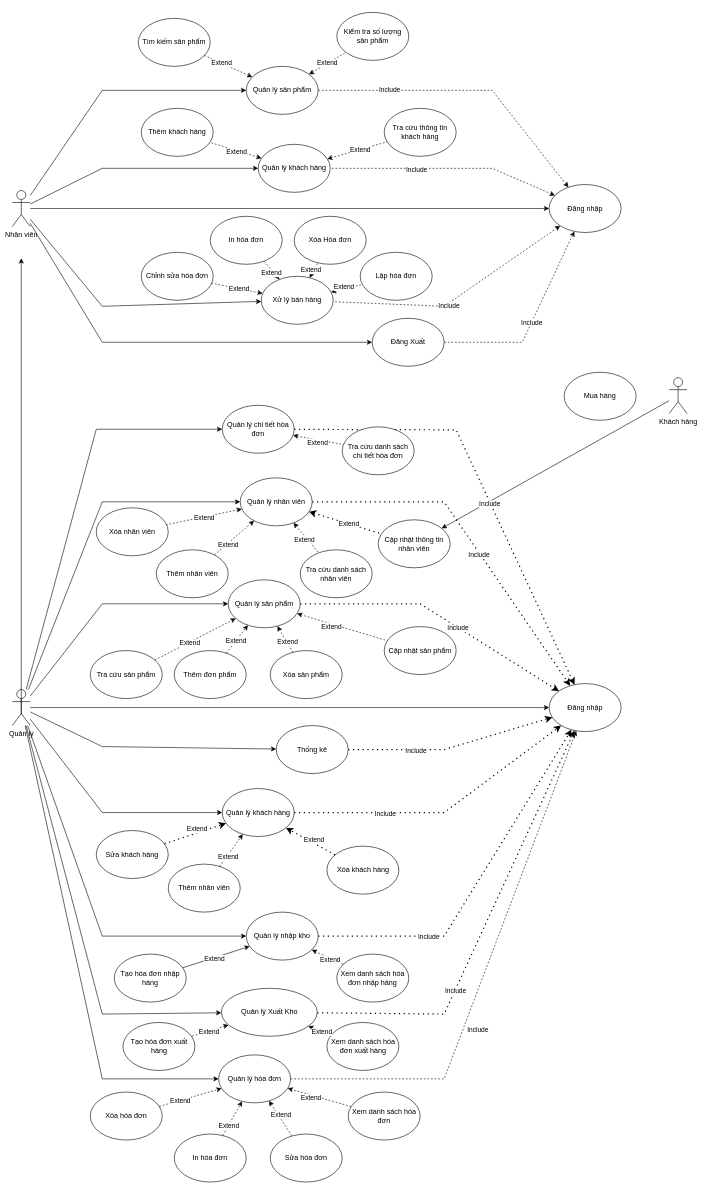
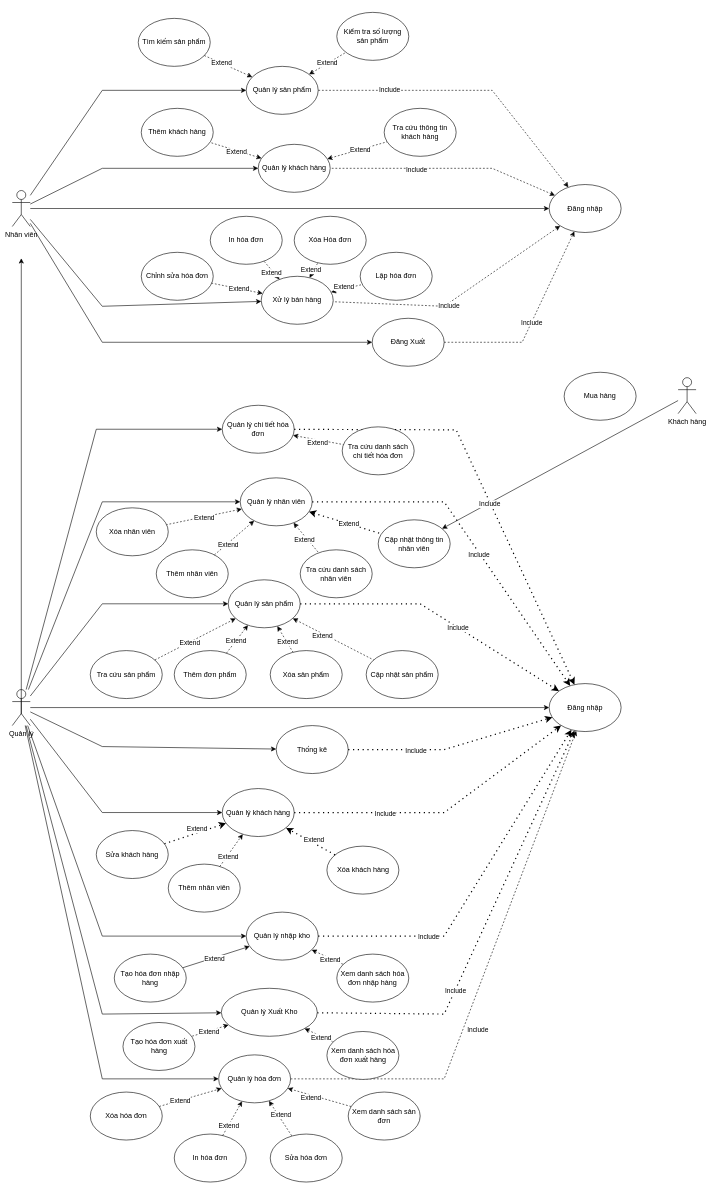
node "Khách hàng": moved (678, 396) -> (687, 396)
node "Cập nhật sản phẩm": moved (420, 651) -> (402, 675)
node "Xem danh sách hóa đơn xuất hàng": moved (363, 1047) -> (363, 1056)
node "Xem danh sách hóa đơn": label "Xem danh sách hóa đơn" -> "Xem danh sách sản đơn"
